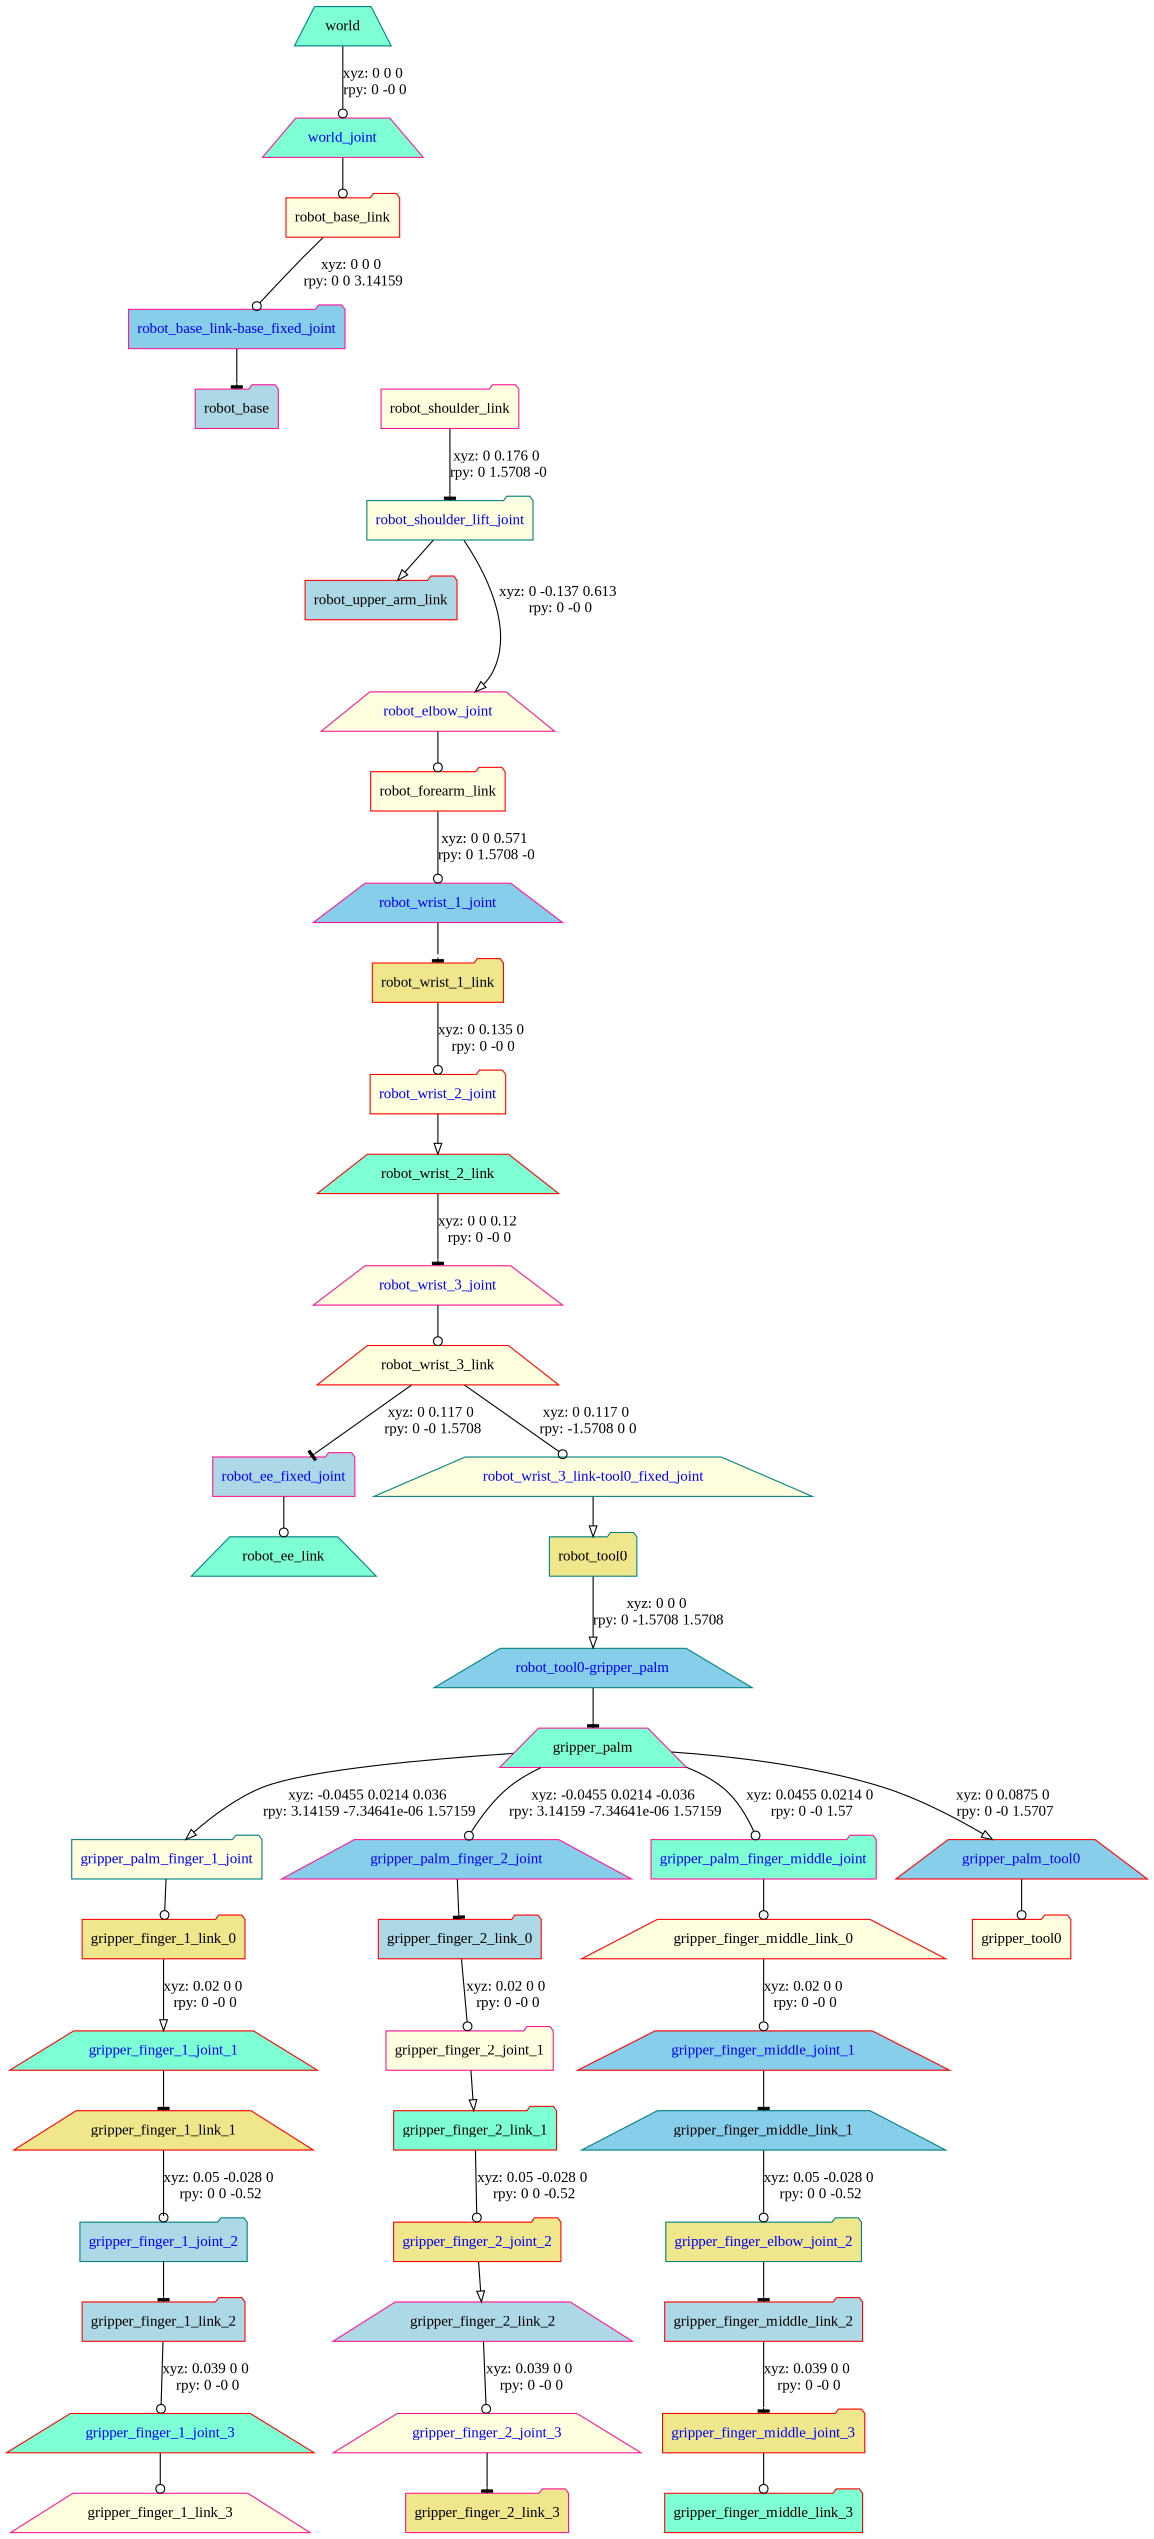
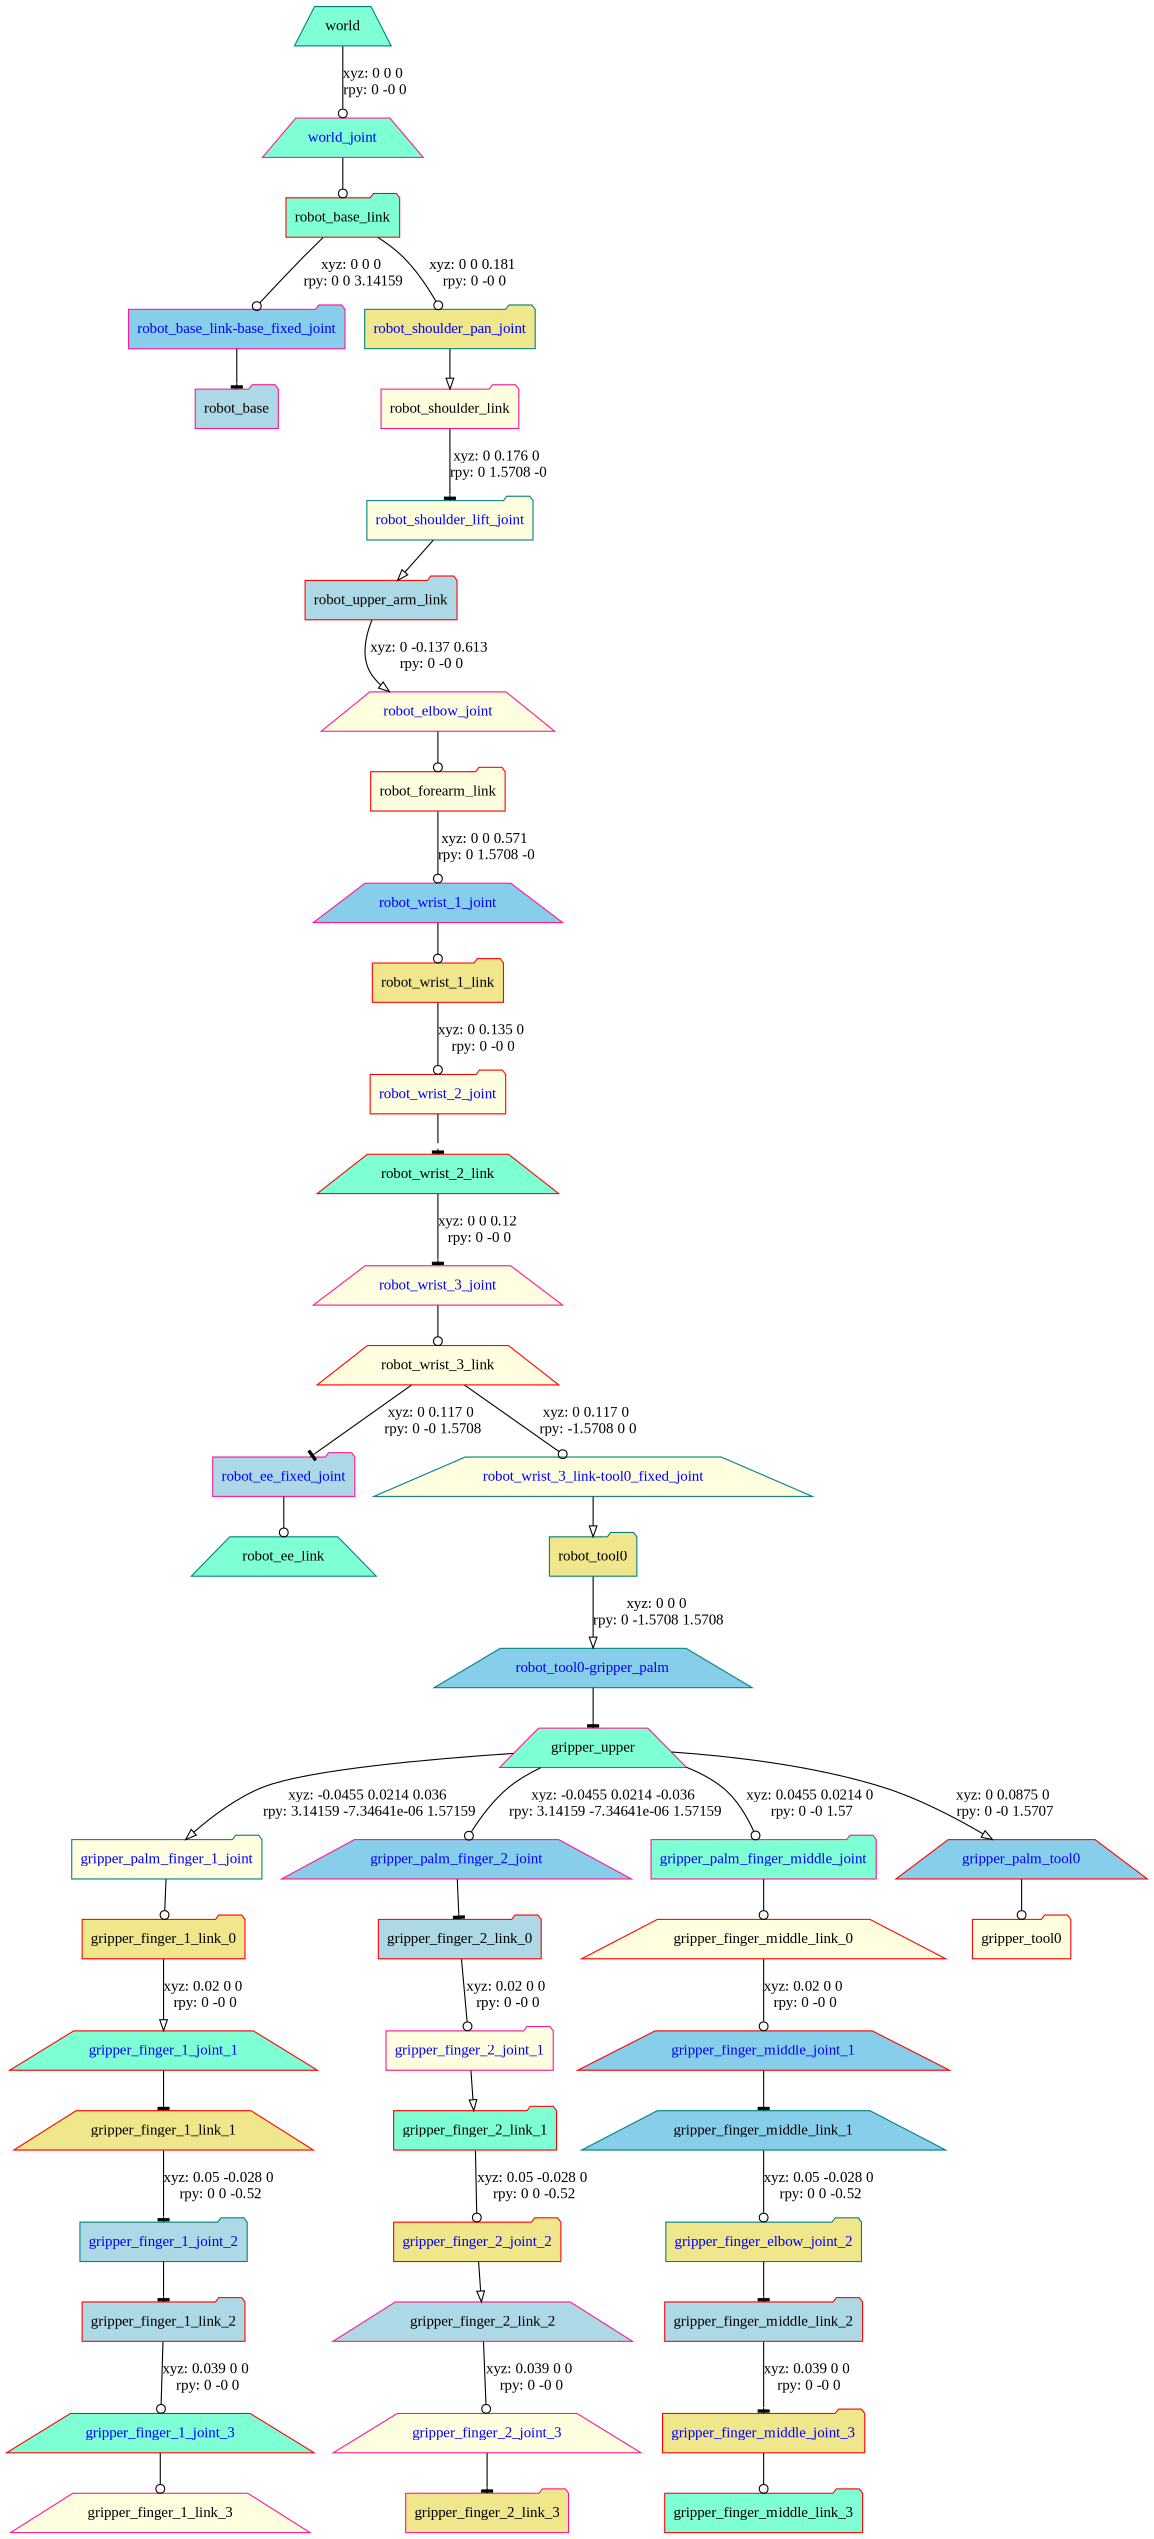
node "robot_base_link": fillcolor lightyellow -> aquamarine
node "robot_shoulder_pan_joint": added
edge "robot_shoulder_lift_joint" -> "robot_elbow_joint": now "robot_upper_arm_link" -> "robot_elbow_joint"
edge "robot_wrist_1_joint" -> "robot_wrist_1_link": arrowhead tee -> odot
edge "robot_wrist_2_joint" -> "robot_wrist_2_link": arrowhead onormal -> tee
node "gripper_palm": label "gripper_palm" -> "gripper_upper"
node "gripper_finger_2_joint_1": fontcolor black -> blue
edge "gripper_finger_1_link_1" -> "gripper_finger_1_joint_2": arrowhead odot -> tee
